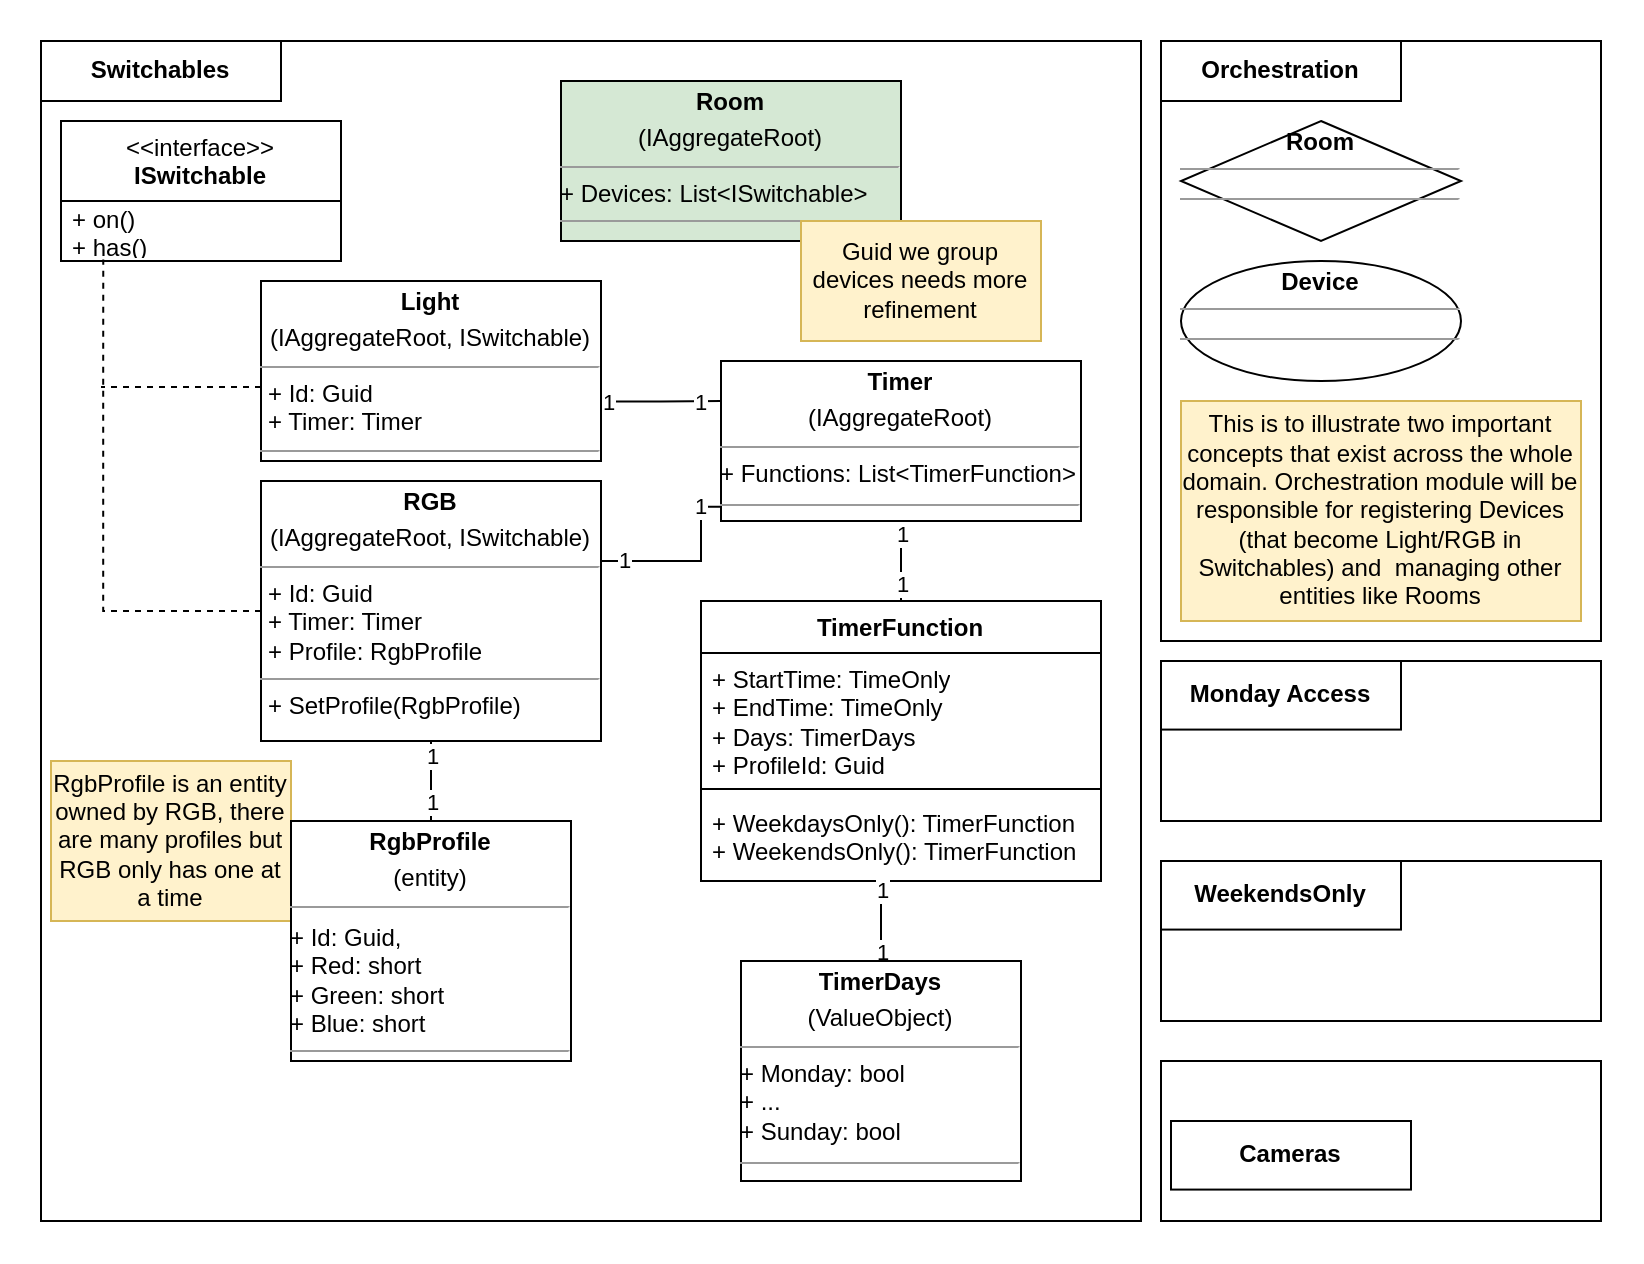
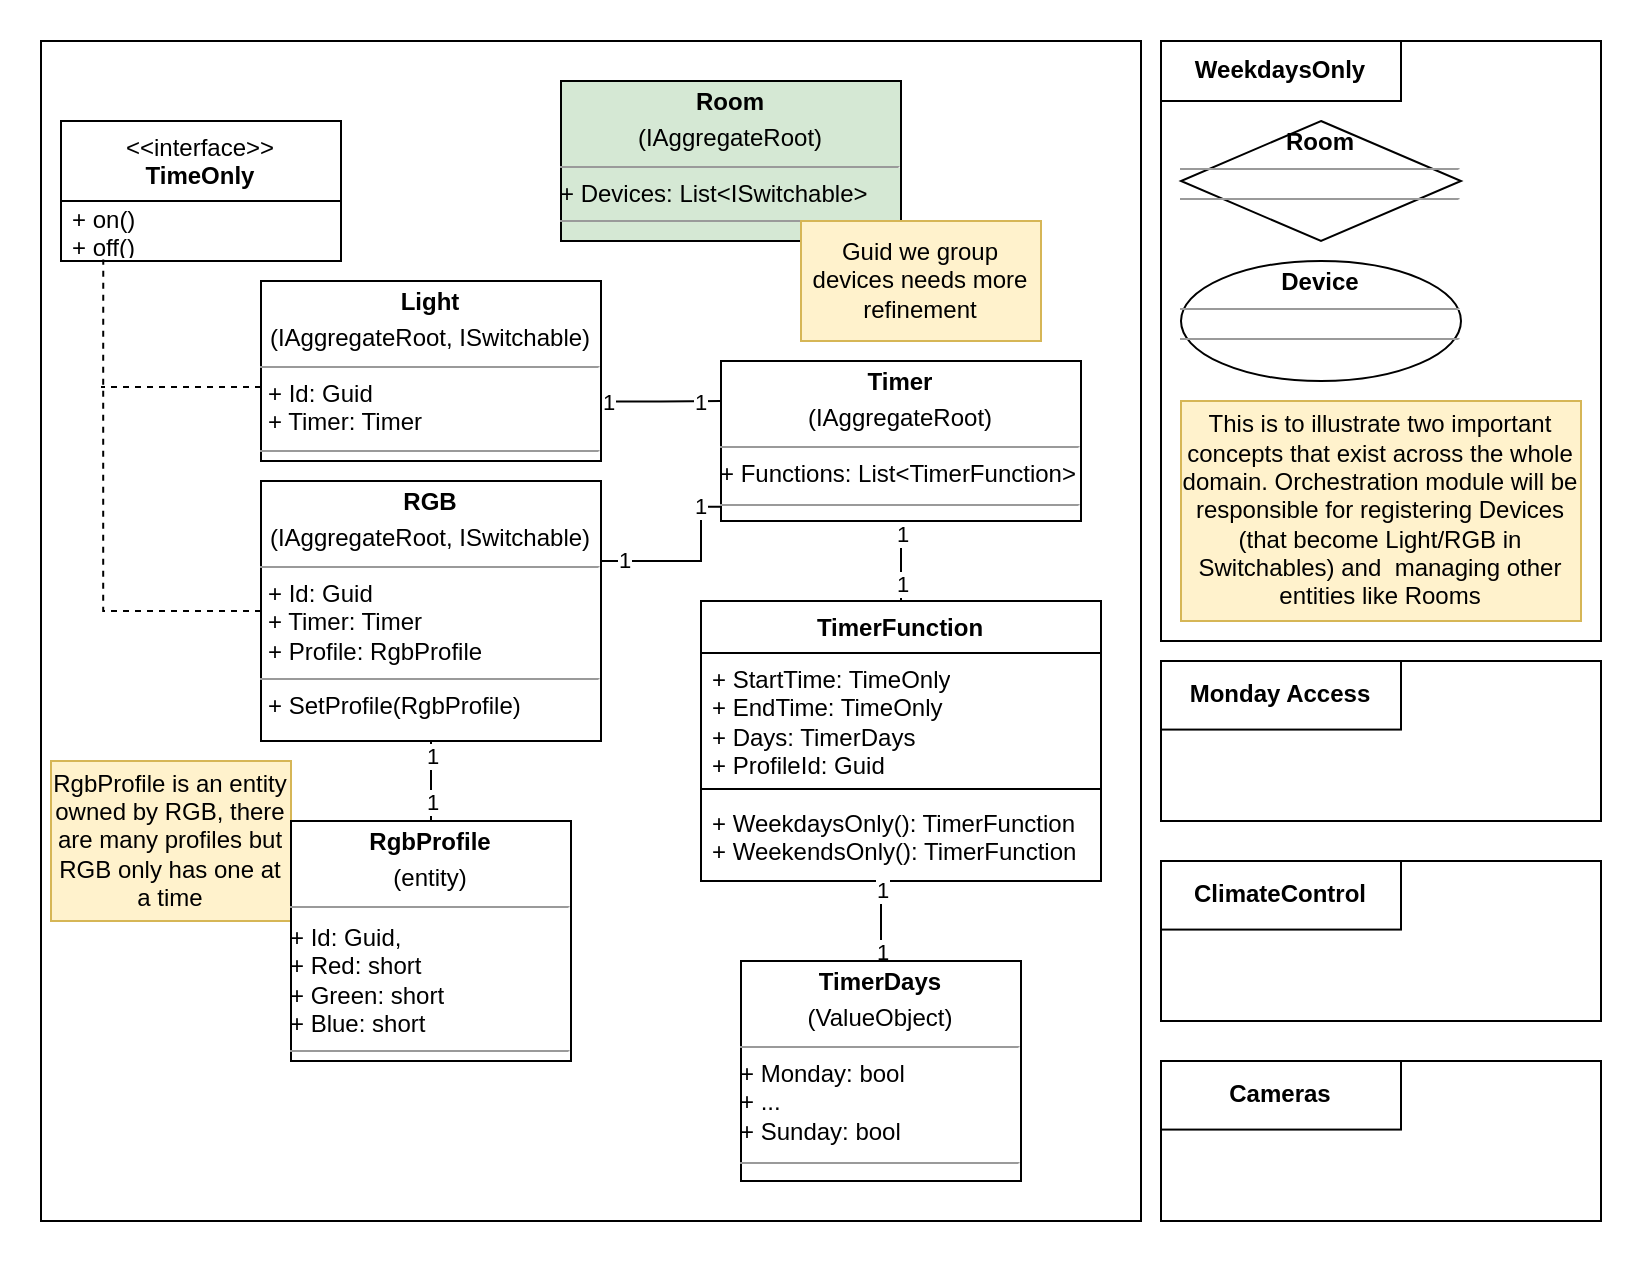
node "Switchables": removed
node "Orchestration": label "Orchestration" -> "WeekdaysOnly"
node "<<interface>> ISwitchable": label "<<interface>> ISwitchable" -> "<<interface>> TimeOnly"
node "+ on() + has()": label "+ on() + has()" -> "+ on() + off()"
node "WeekendsOnly": label "WeekendsOnly" -> "ClimateControl"
node "Cameras": moved (1291, 1155) -> (1281, 1095)
